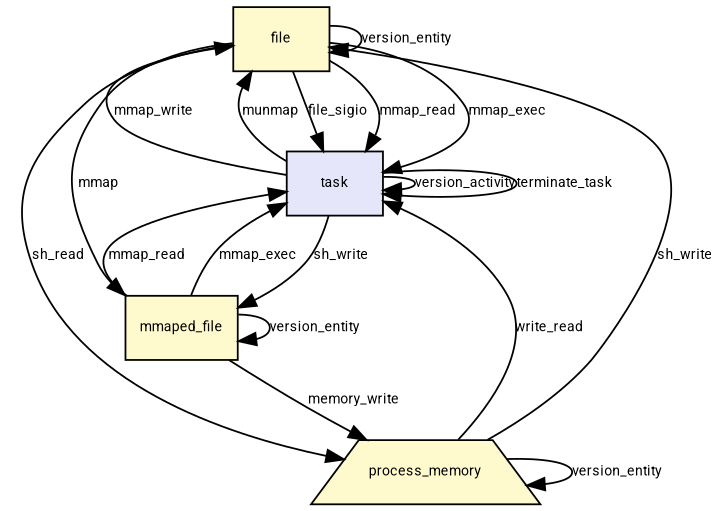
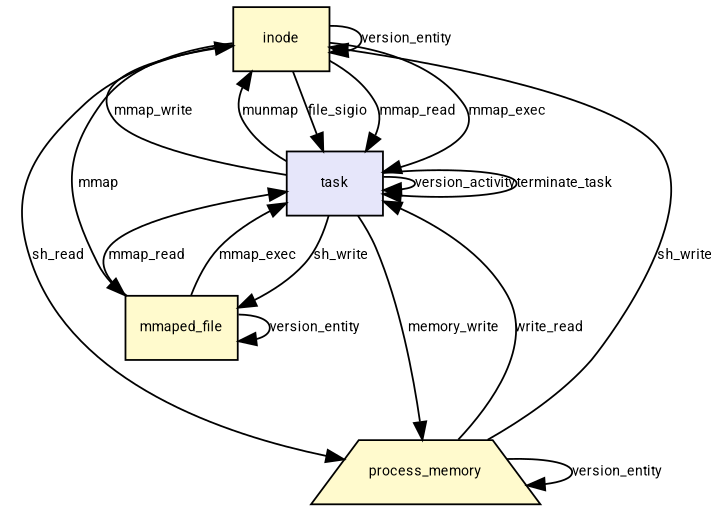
node "file": label "file" -> "inode"
edge "mmaped_file" -> "process_memory": now "task" -> "process_memory"
